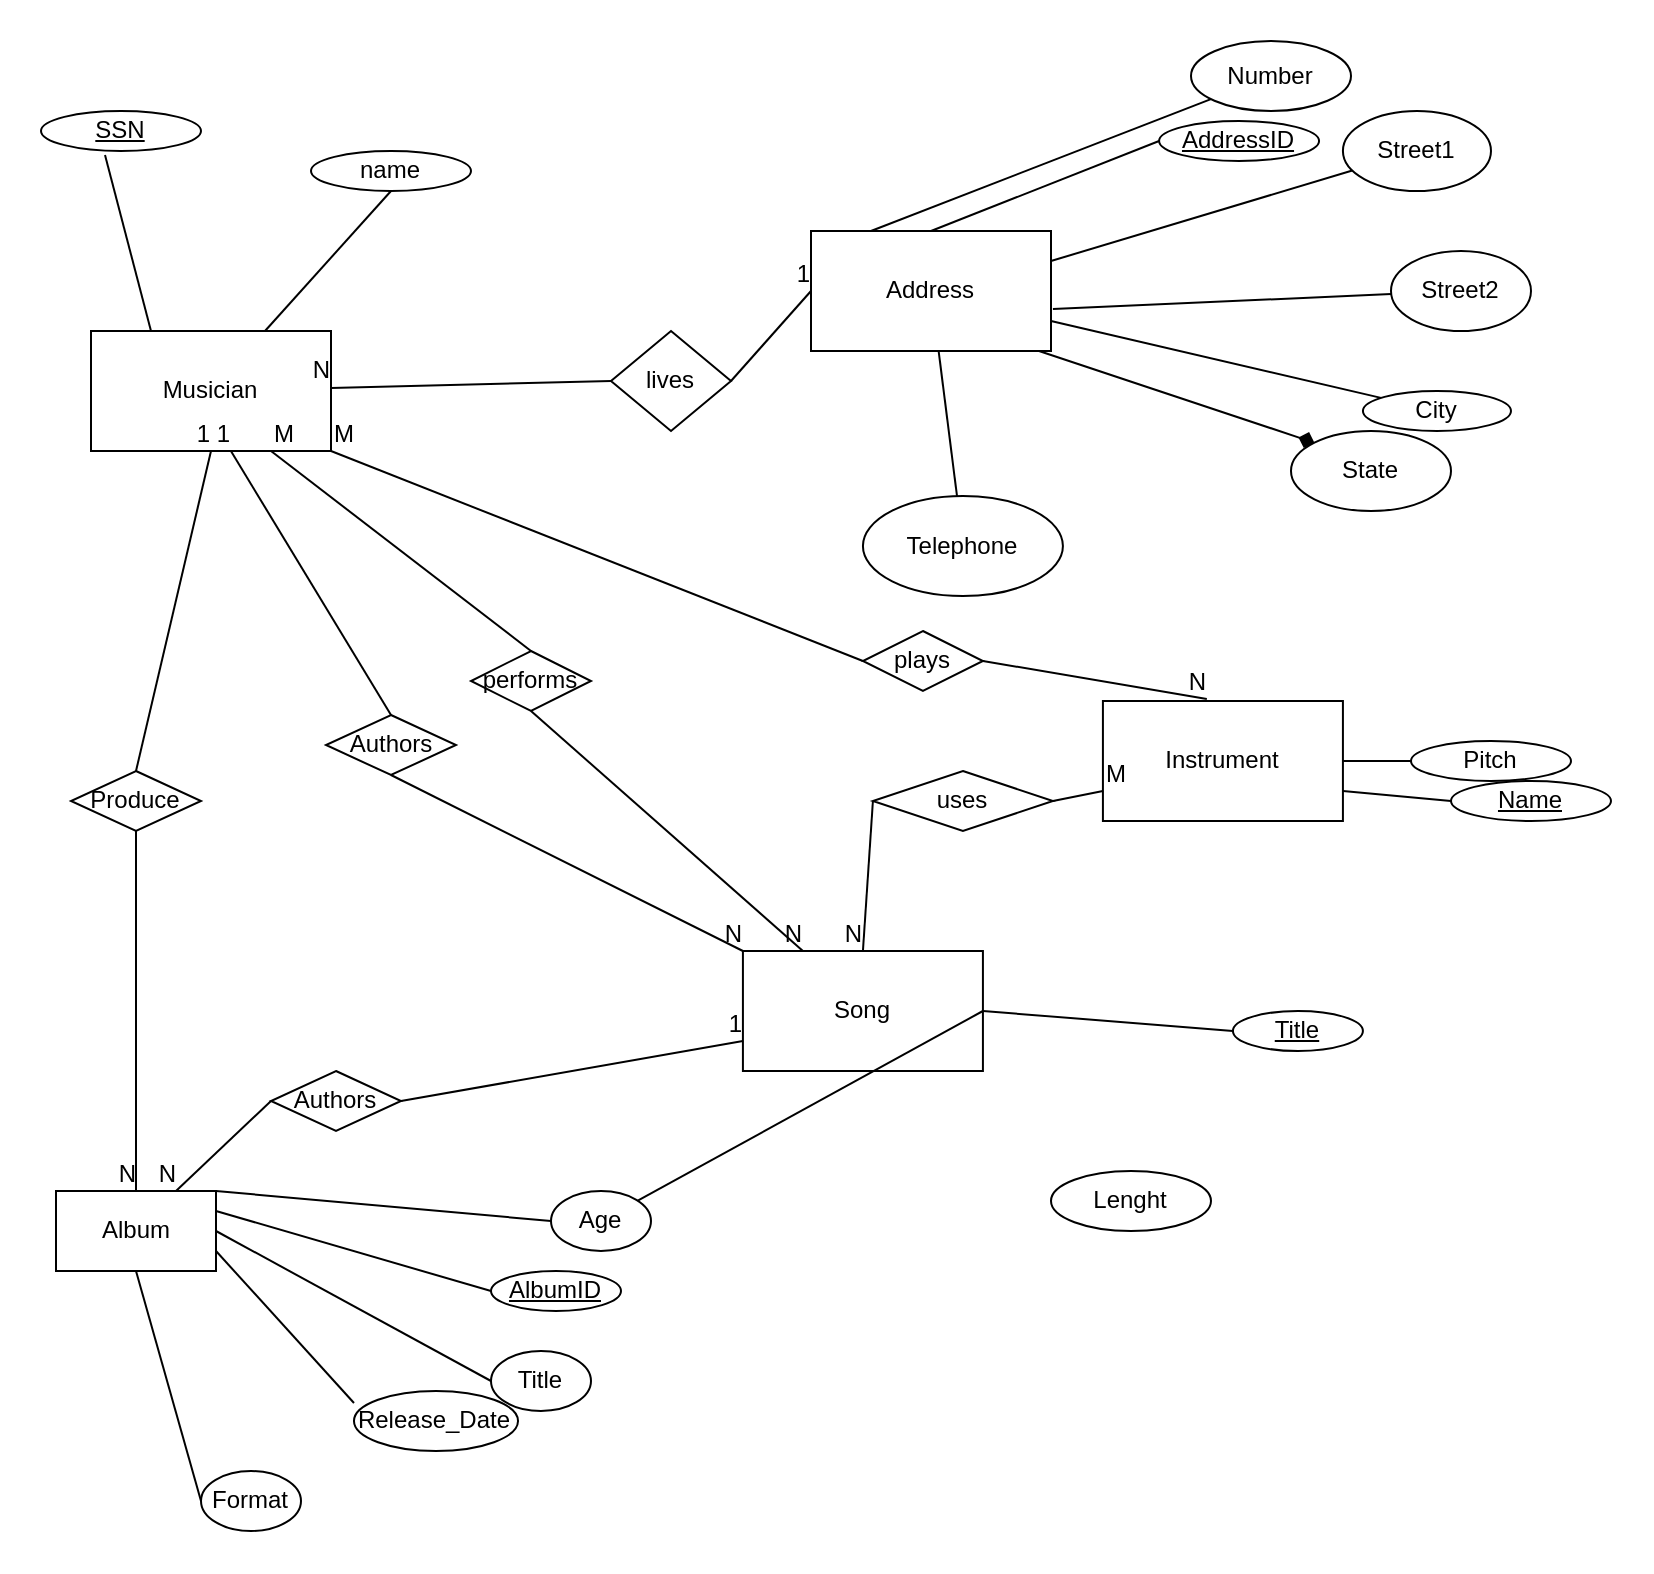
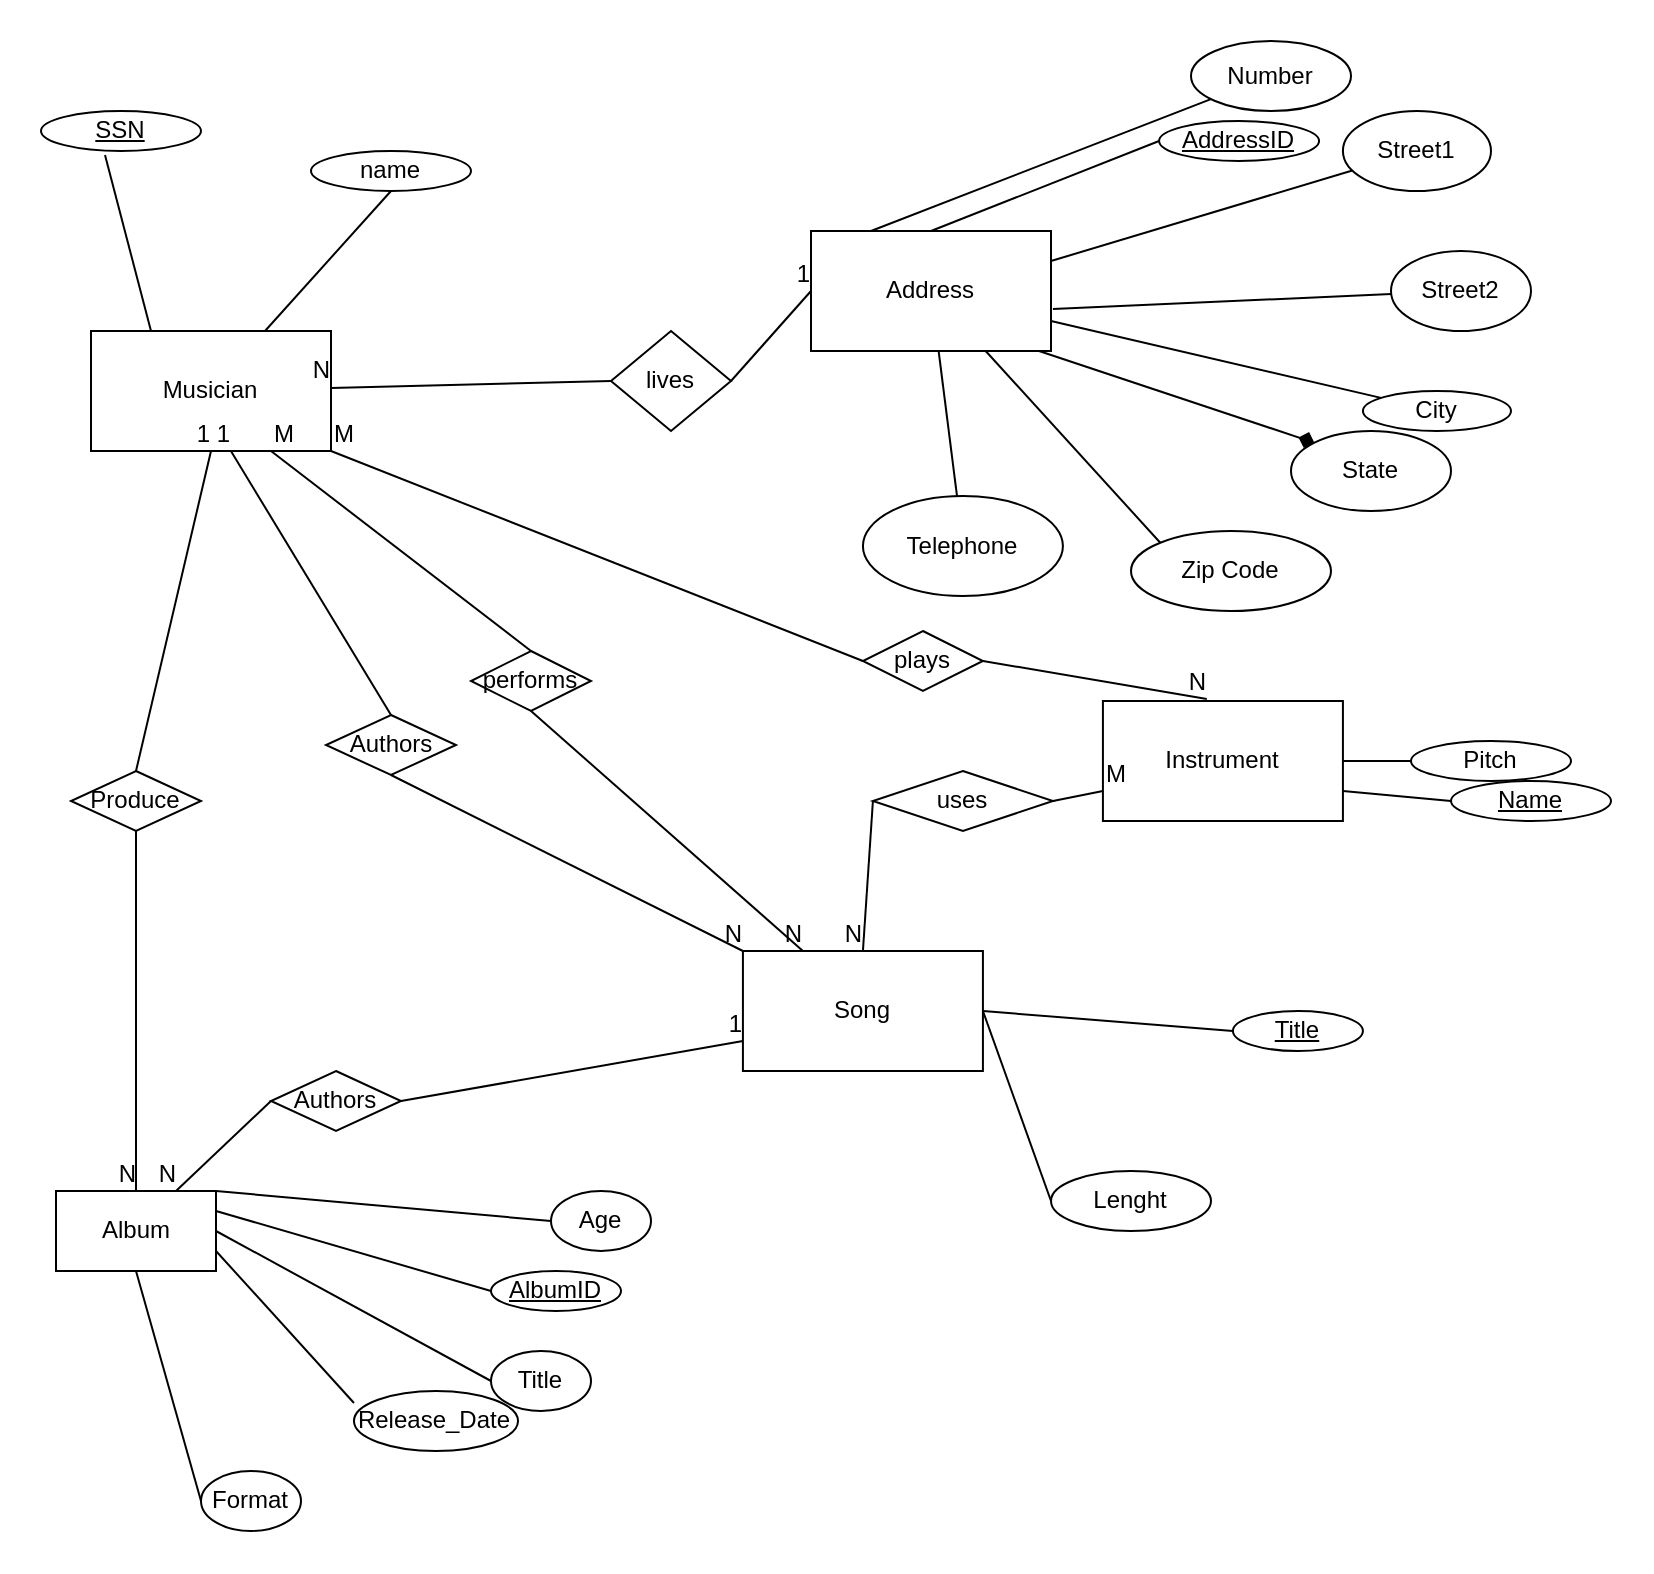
edge "Address" -- "Zip Code": added
node "Zip Code": added
edge "Song" -- "Age": now "Song" -- "Lenght"
